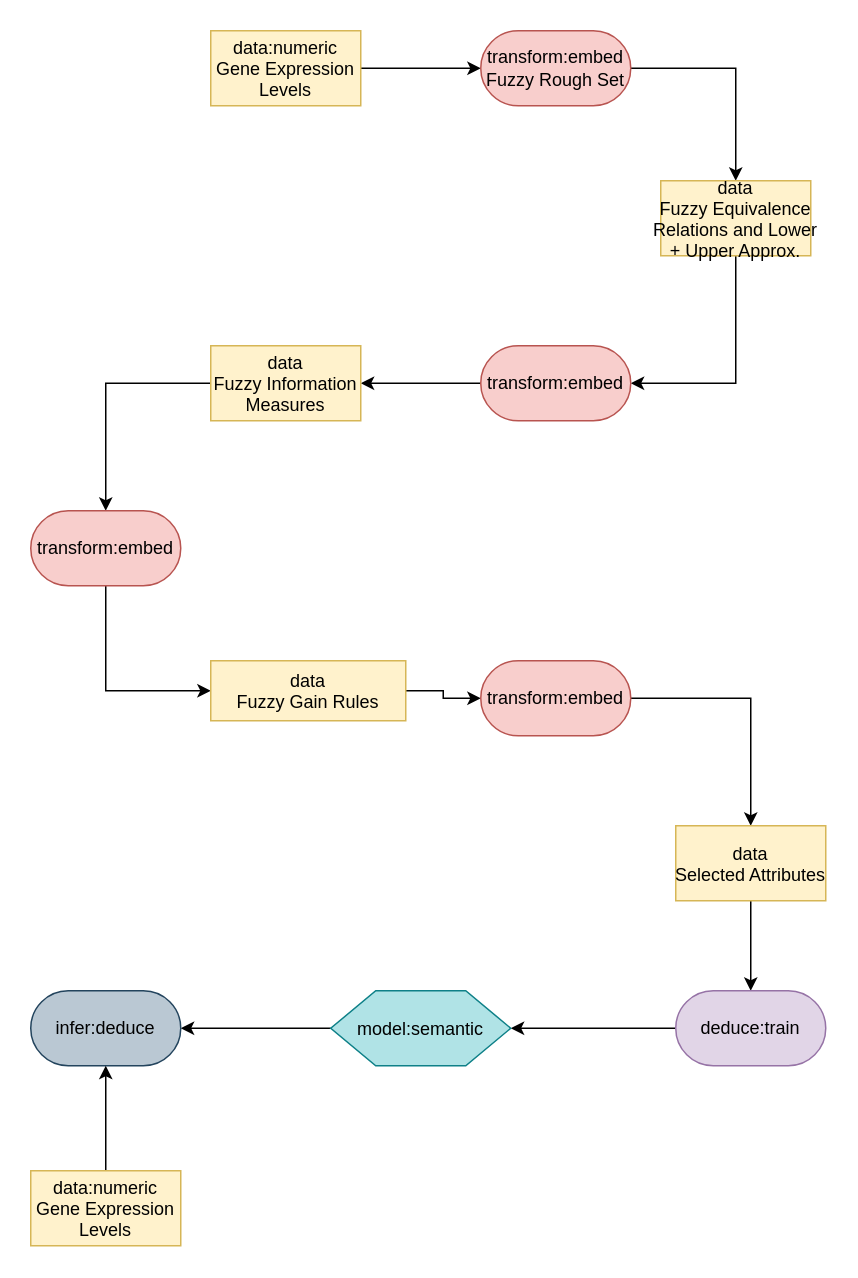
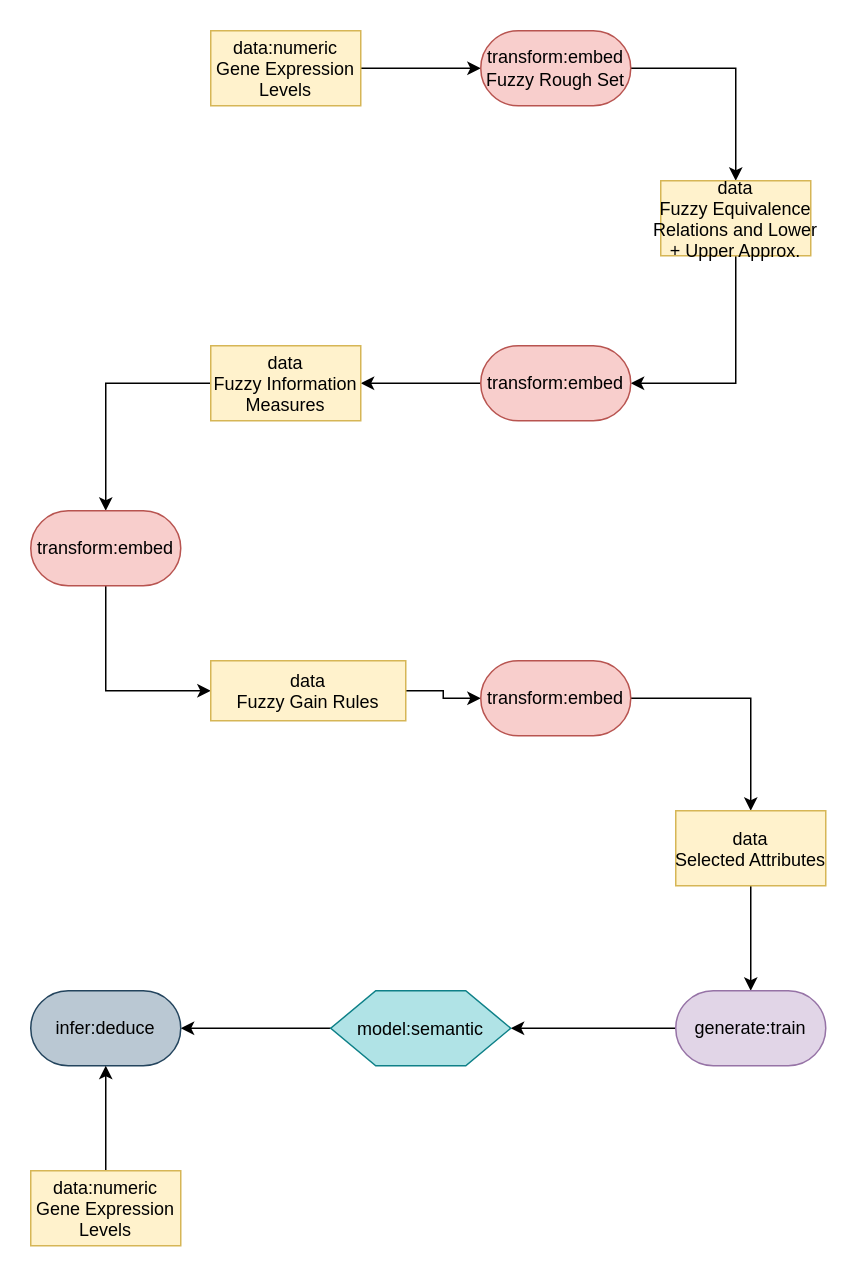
node "data Selected Attributes": moved (751, 863) -> (751, 848)
node "deduce:train": label "deduce:train" -> "generate:train"
